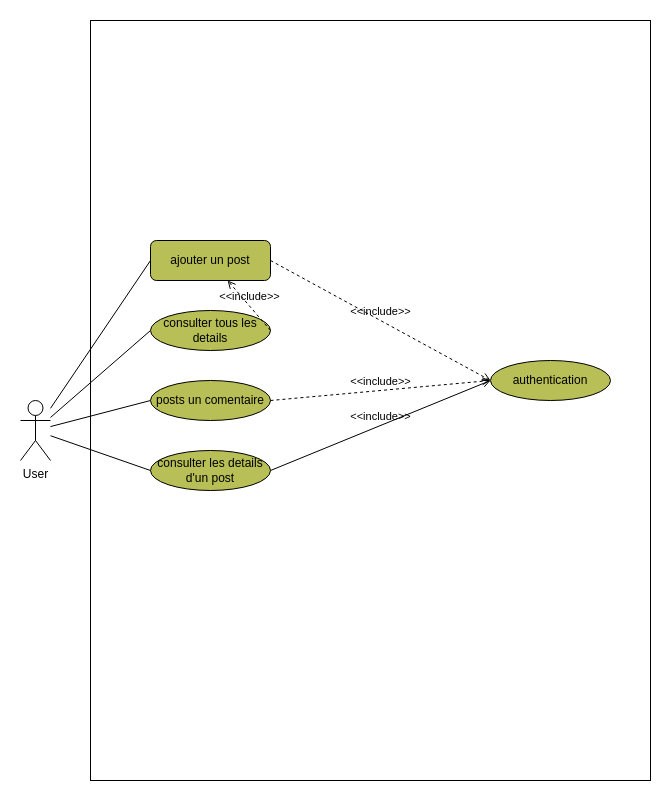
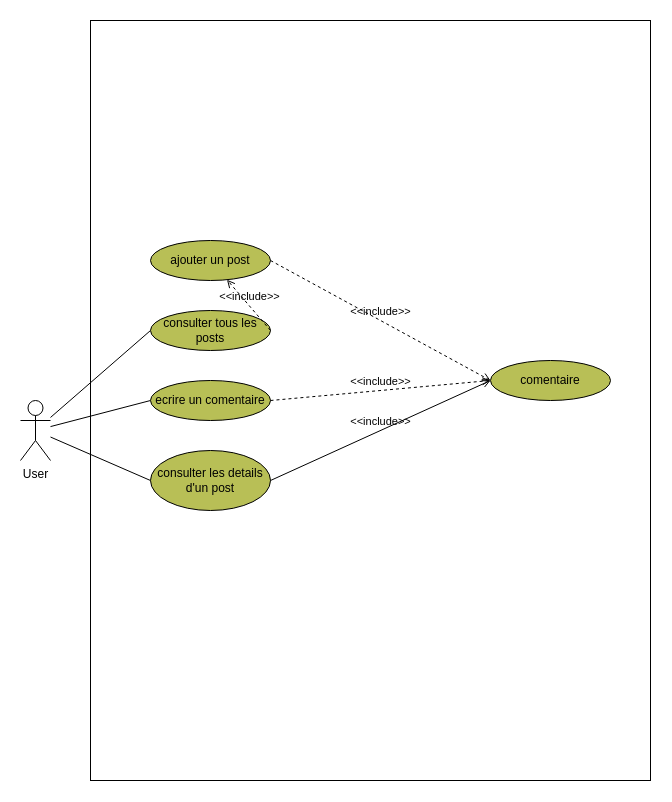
node "ajouter un post": shape rounded rectangle -> ellipse
node "consulter tous les details": label "consulter tous les details" -> "consulter tous les posts"
edge "ajouter un post" -- "User": removed
node "authentication": label "authentication" -> "comentaire"
node "posts un comentaire": label "posts un comentaire" -> "ecrire un comentaire"
node "consulter les details d'un post": size 120x40 -> 120x60
